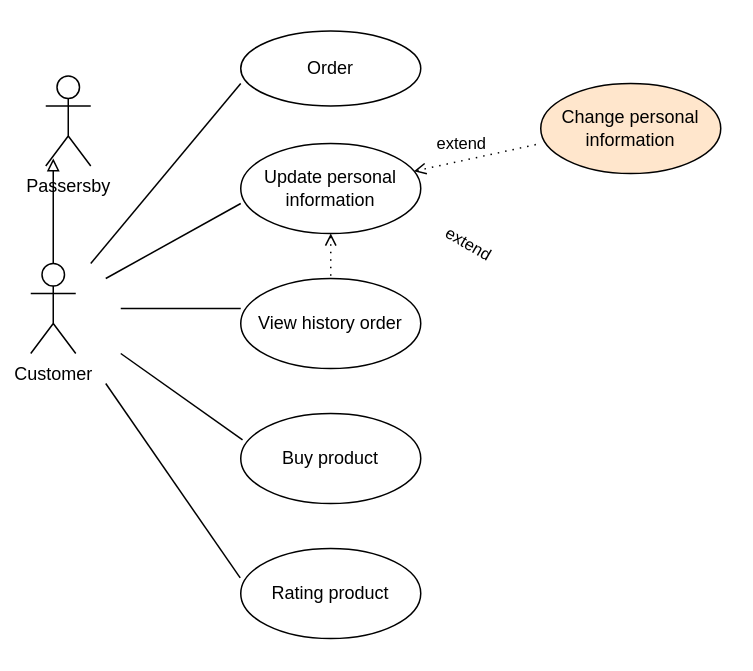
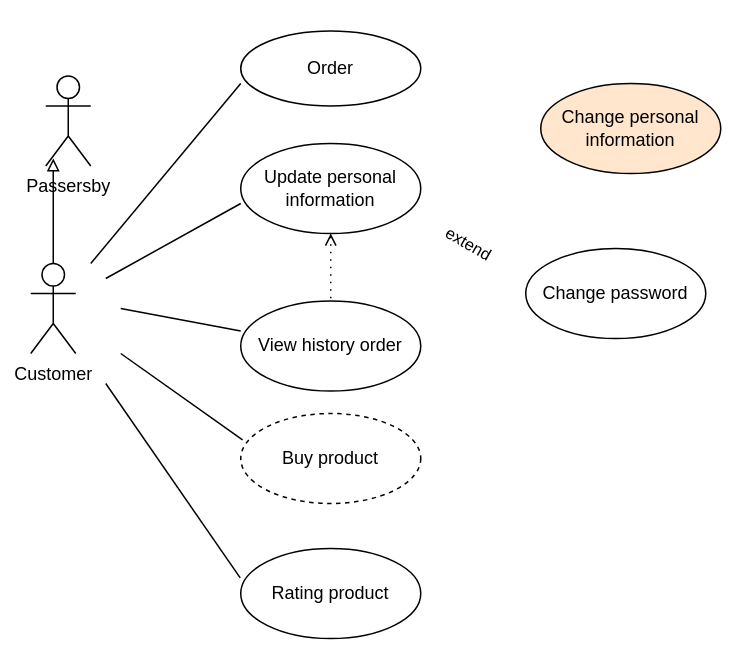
edge "Change personal information" -> "Update personal information": removed, label "extend"
node "Change password": added
node "View history order": moved (331, 323) -> (331, 346)
node "Buy product": style solid -> dashed
